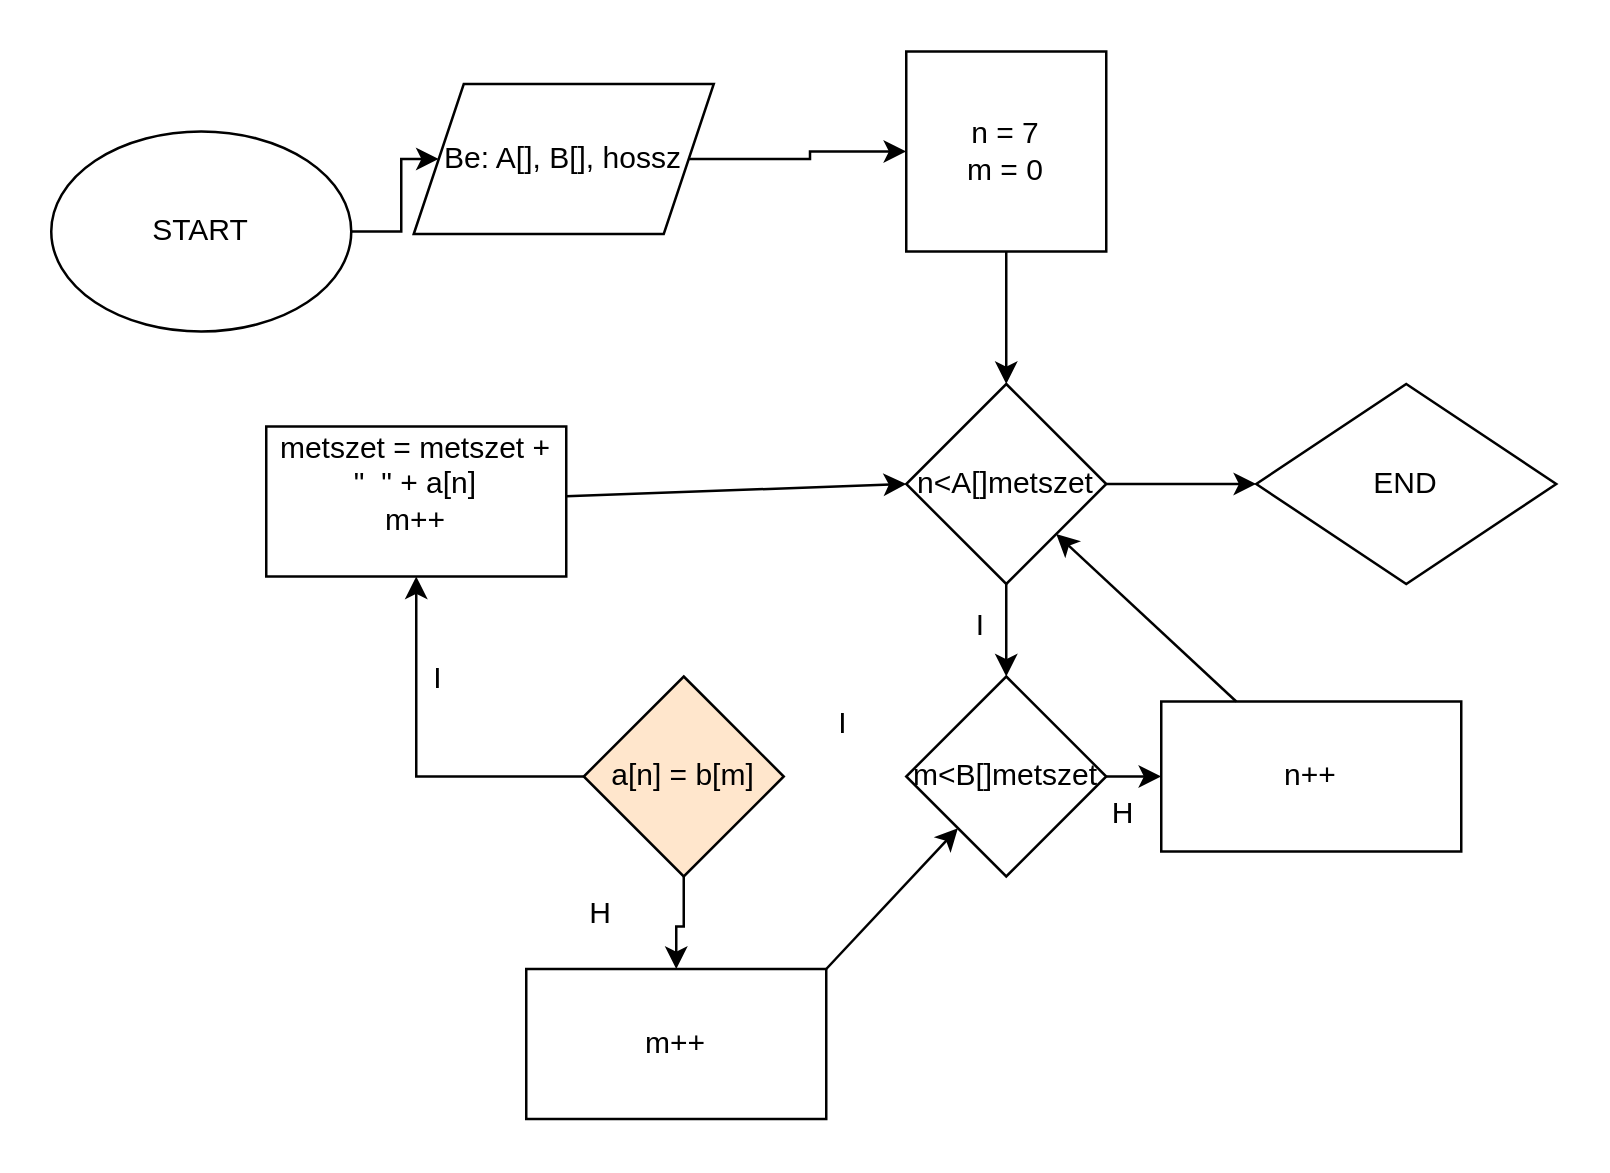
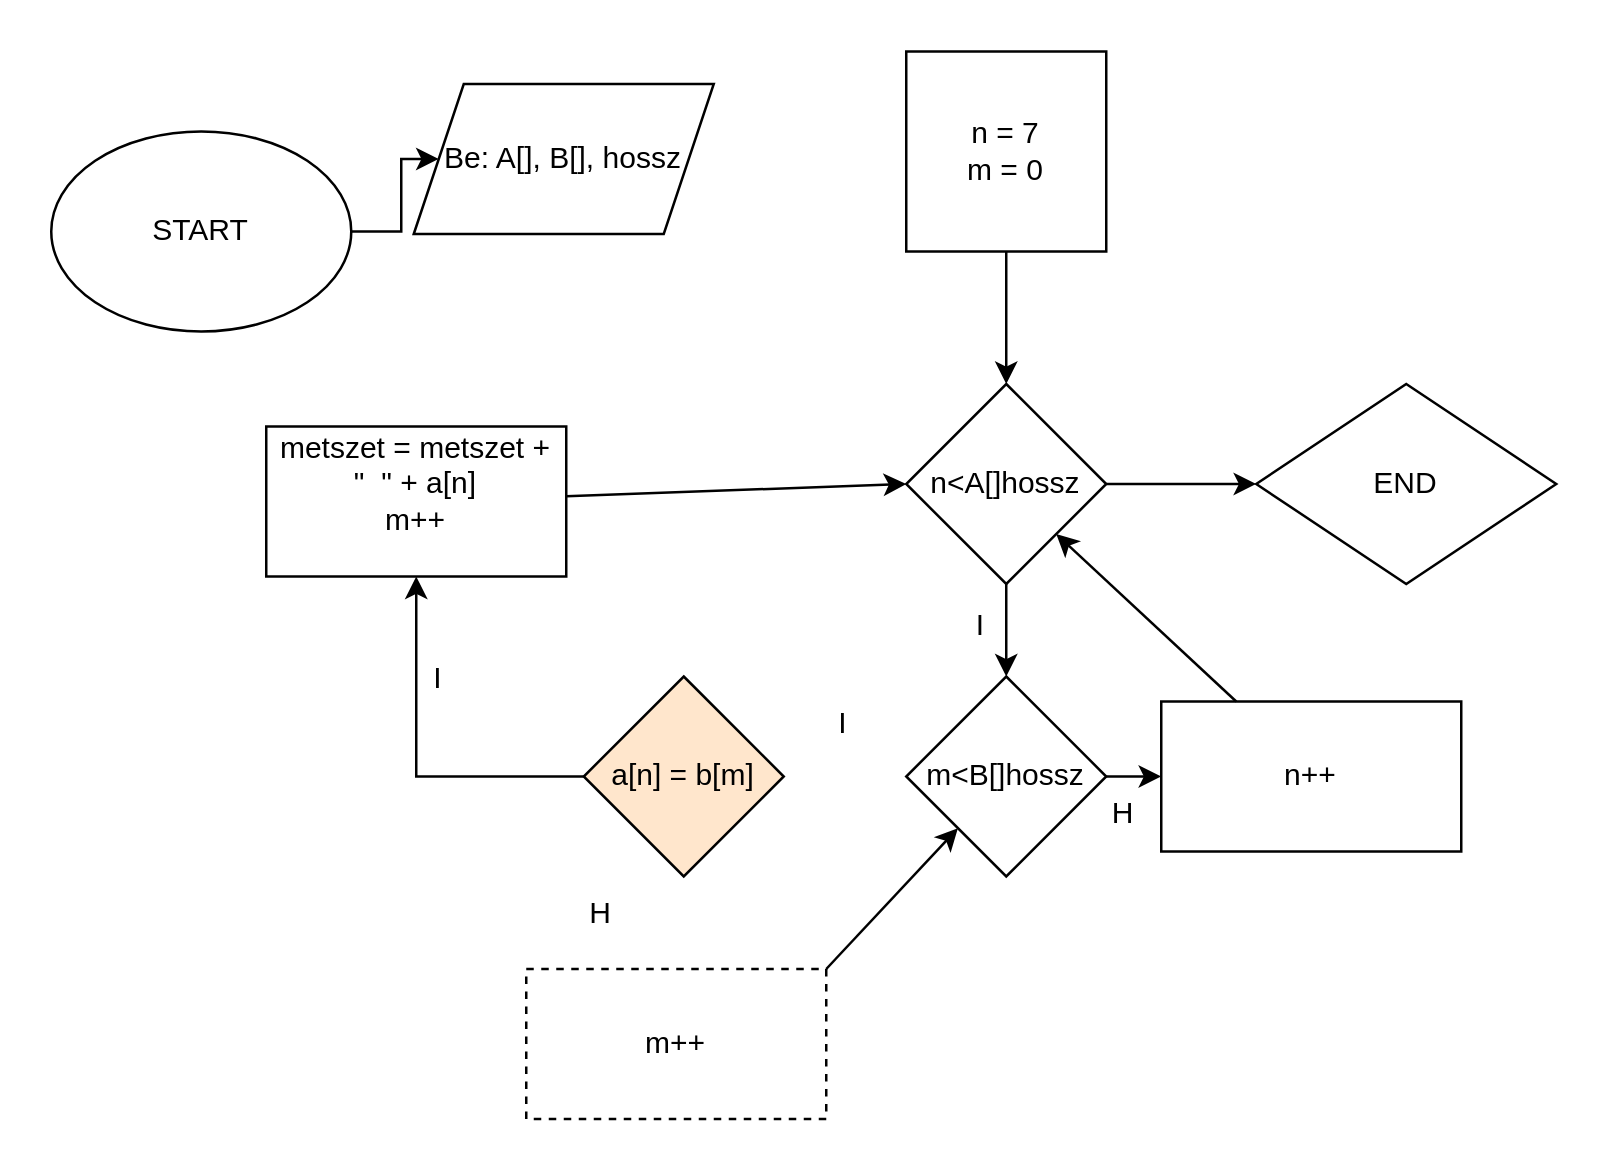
edge "Be: A[], B[], hossz" -> "n = 7 m = 0": removed
node "n<A[]metszet": label "n<A[]metszet" -> "n<A[]hossz"
node "m<B[]metszet": label "m<B[]metszet" -> "m<B[]hossz"
edge "a[n] = b[m]" -> "m++": removed
node "m++": style solid -> dashed
